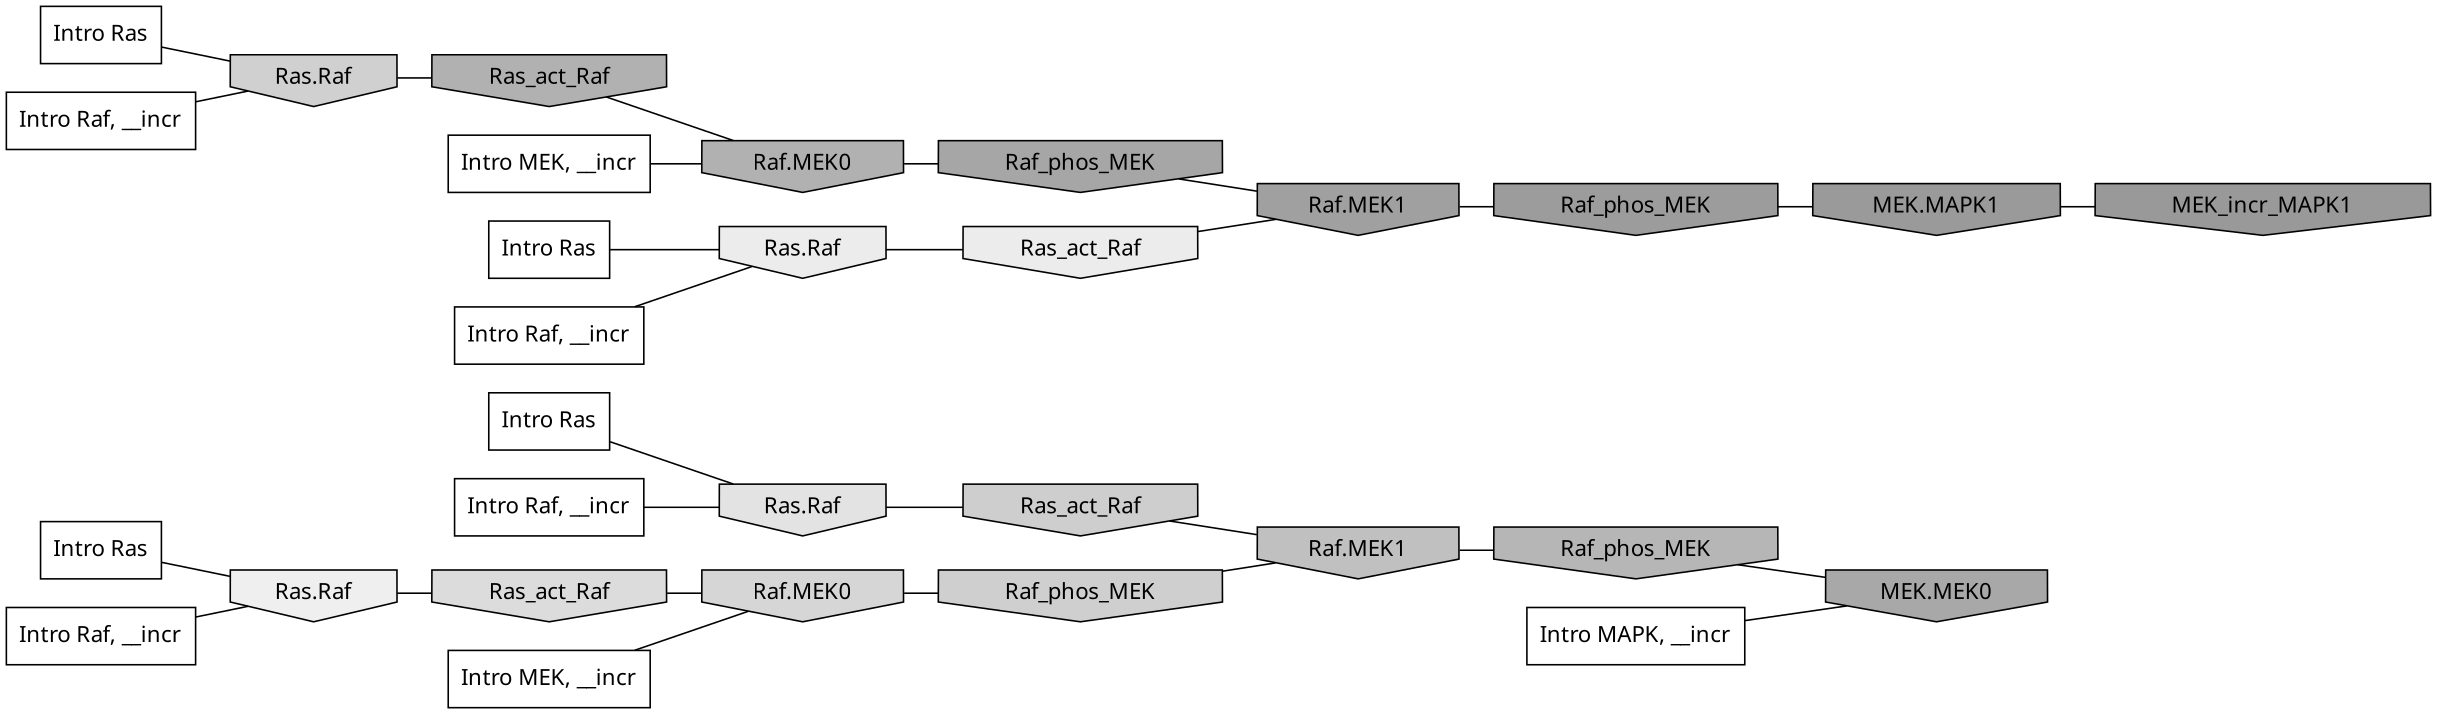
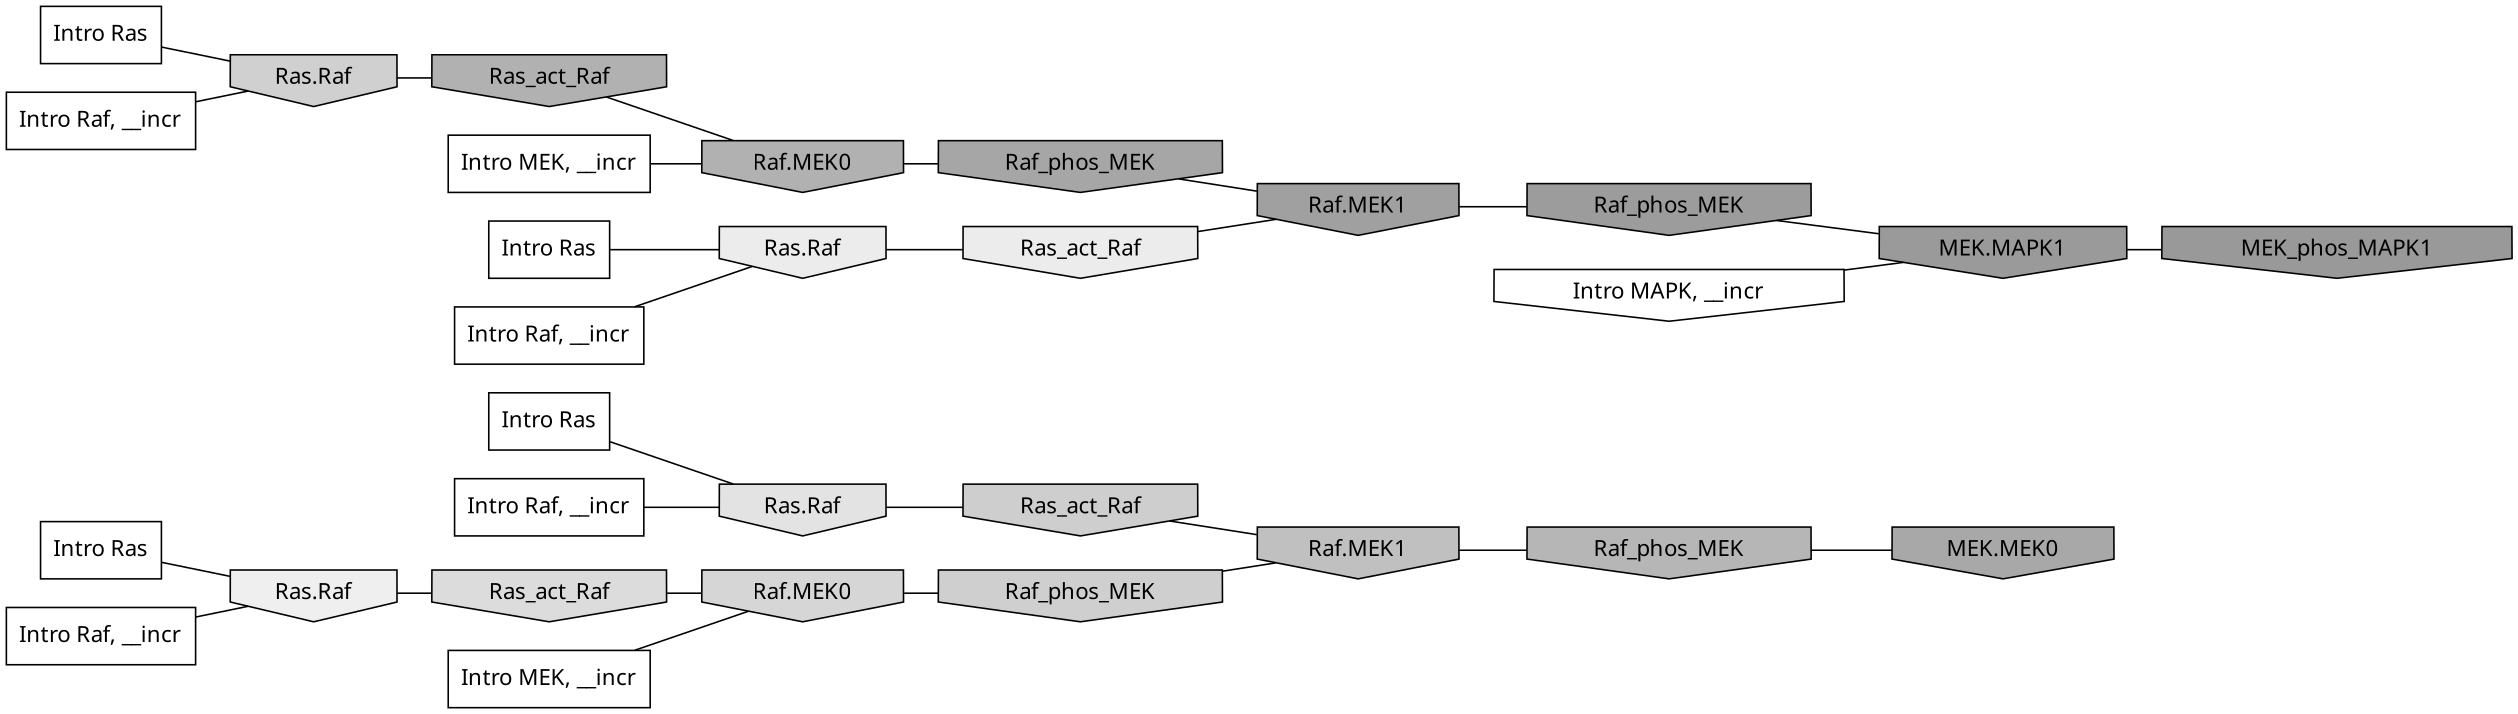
node "MEK_incr_MAPK1": label "MEK_incr_MAPK1" -> "MEK_phos_MAPK1"
edge "MEK.MEK0" -- "Intro MAPK, __incr": now "MEK.MAPK1" -- "Intro MAPK, __incr"
node "Intro MAPK, __incr": shape box -> invhouse
